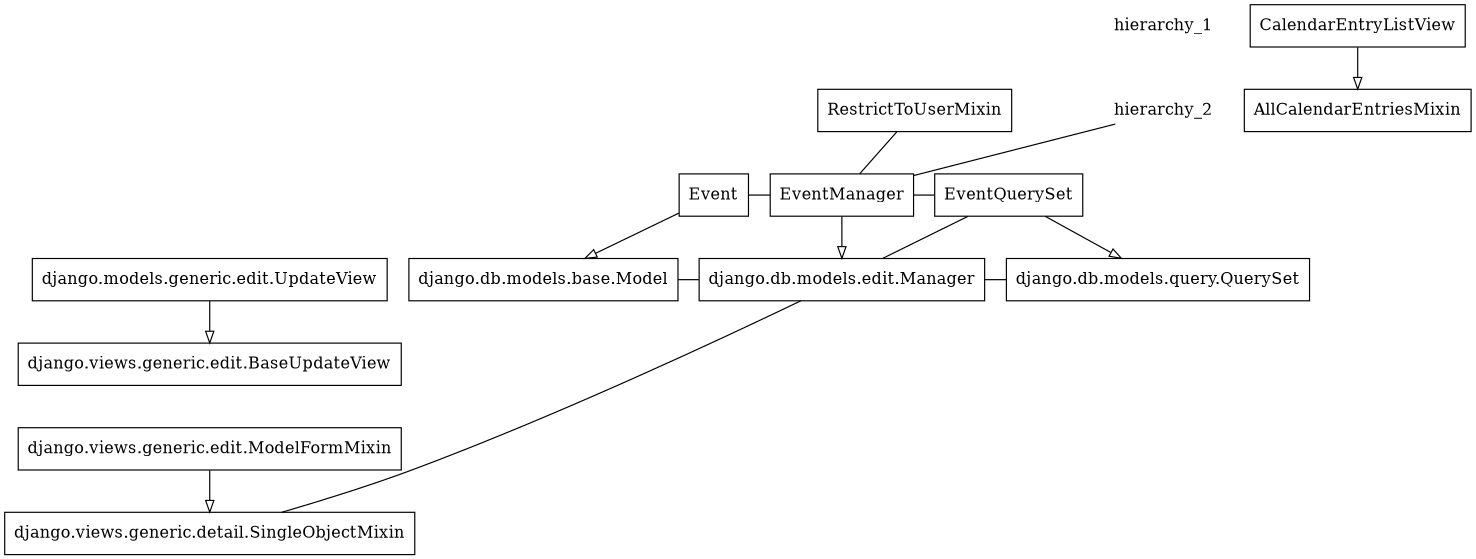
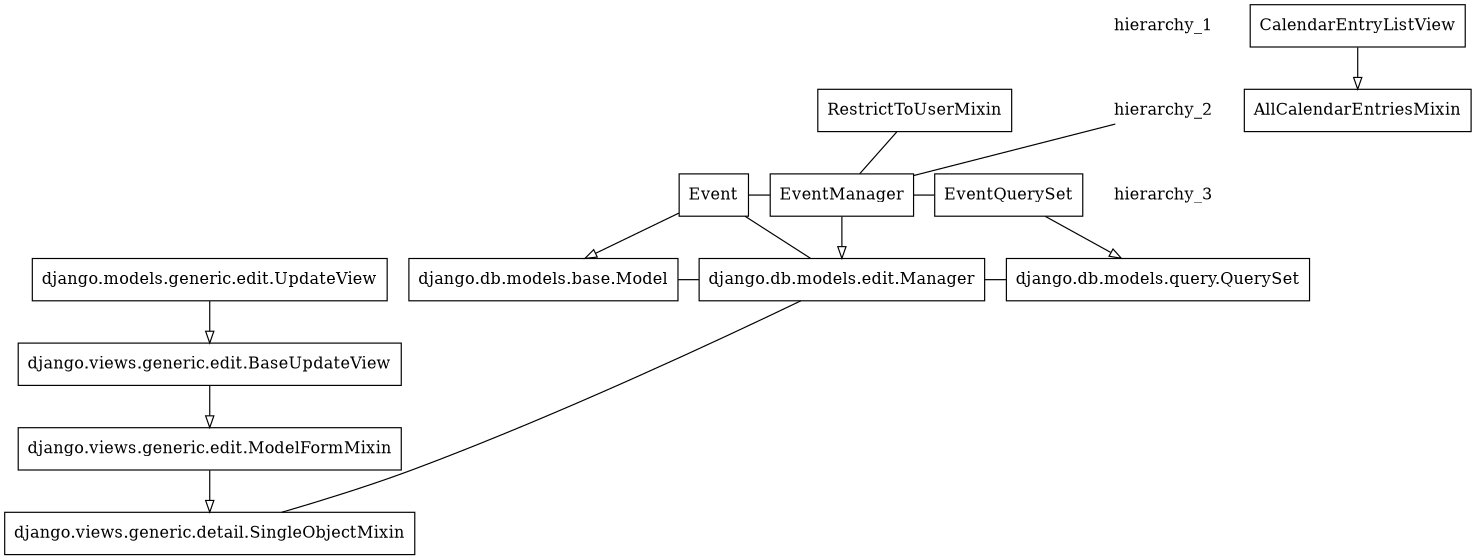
node "hierarchy_3": added
edge "EventQuerySet" -- "django.db.models.edit.Manager": now "Event" -- "django.db.models.edit.Manager"
edge "django.views.generic.edit.BaseUpdateView" -> "django.views.generic.edit.ModelFormMixin": added
